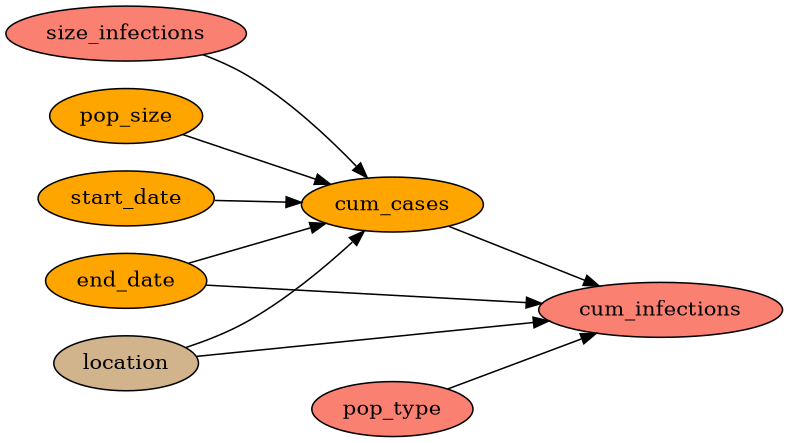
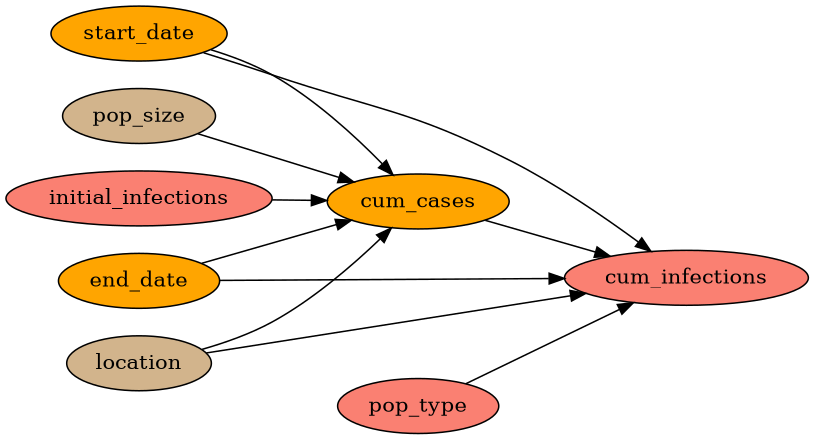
node "size_infections": label "size_infections" -> "initial_infections"
node "pop_size": fillcolor orange -> tan
edge "start_date" -> "cum_infections": added
